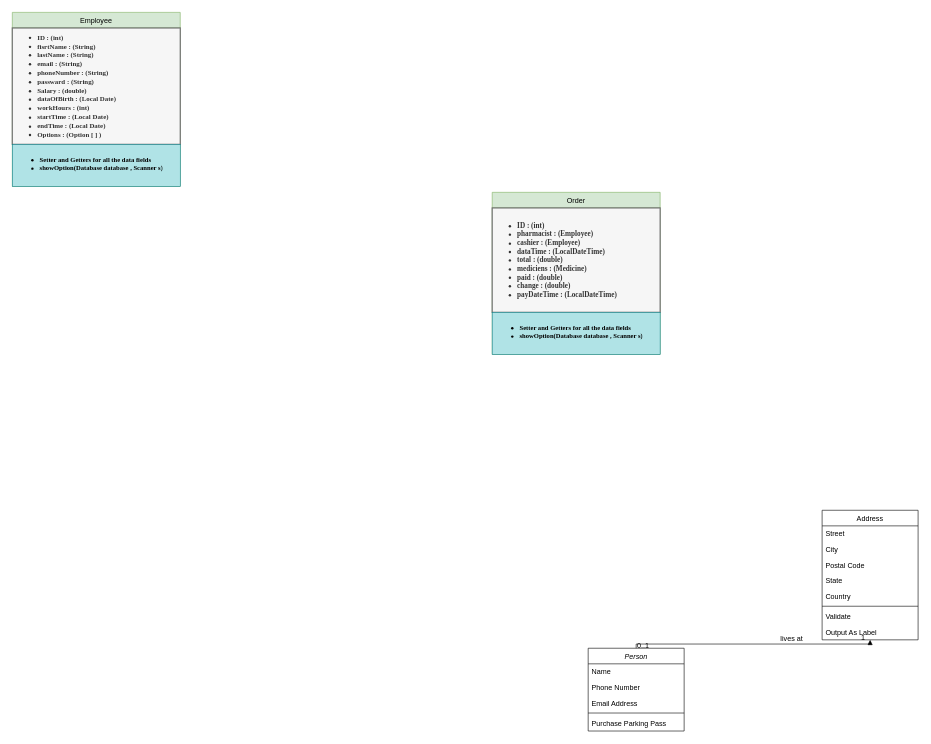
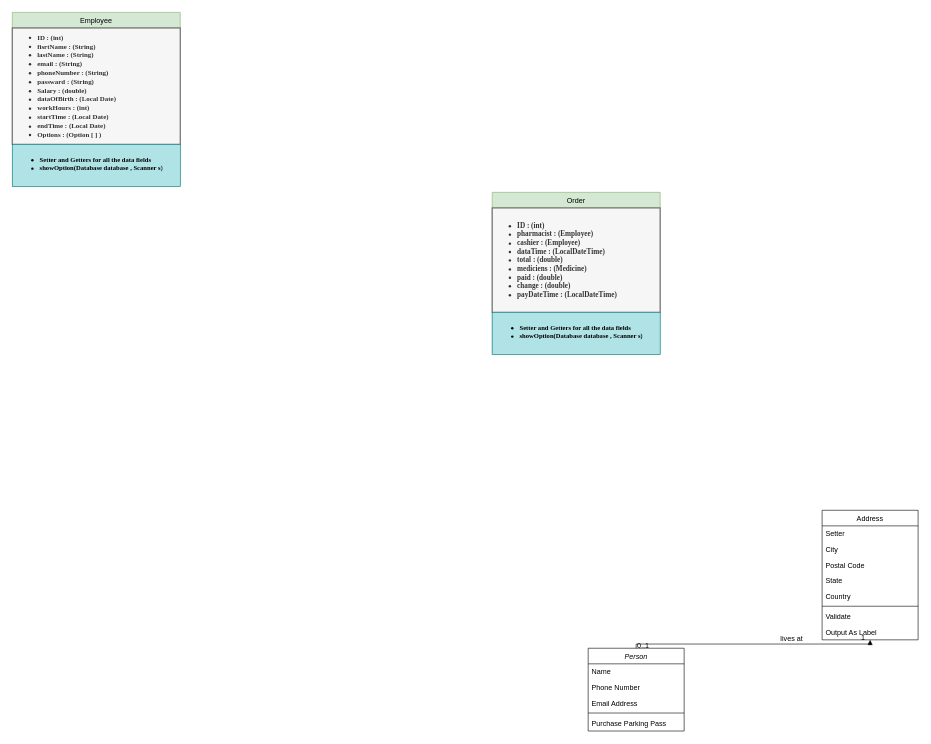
node "Street": label "Street" -> "Setter"
